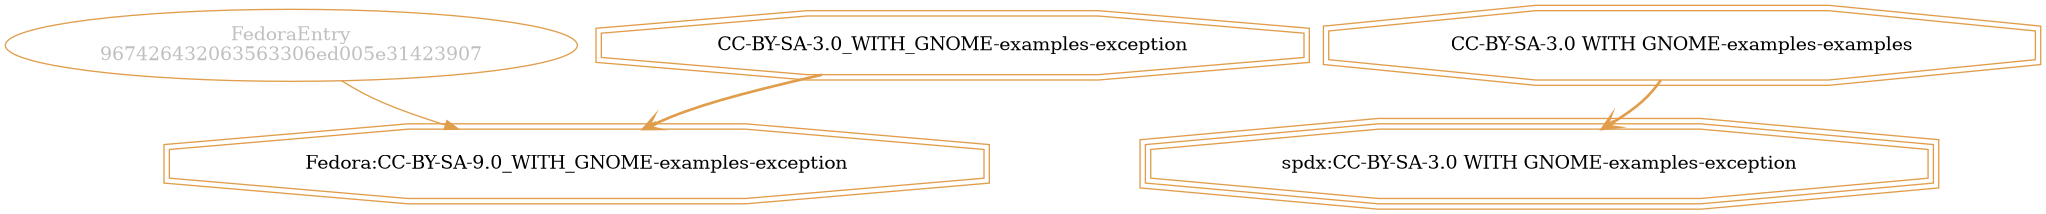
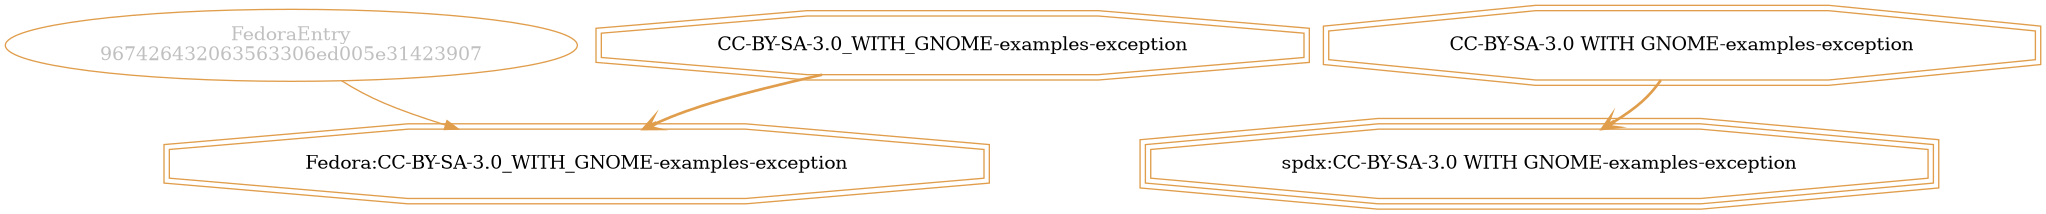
node "CC-BY-SA-3.0 WITH GNOME-examples-examples": label "CC-BY-SA-3.0 WITH GNOME-examples-examples" -> "CC-BY-SA-3.0 WITH GNOME-examples-exception"
node "Fedora:CC-BY-SA-9.0_WITH_GNOME-examples-exception": label "Fedora:CC-BY-SA-9.0_WITH_GNOME-examples-exception" -> "Fedora:CC-BY-SA-3.0_WITH_GNOME-examples-exception"
